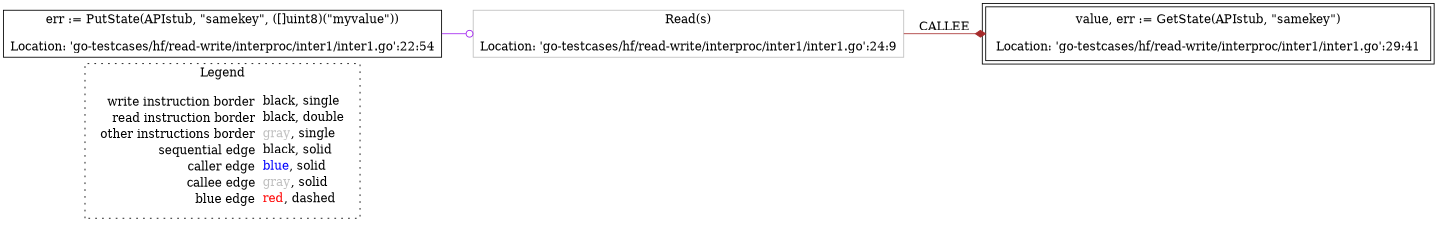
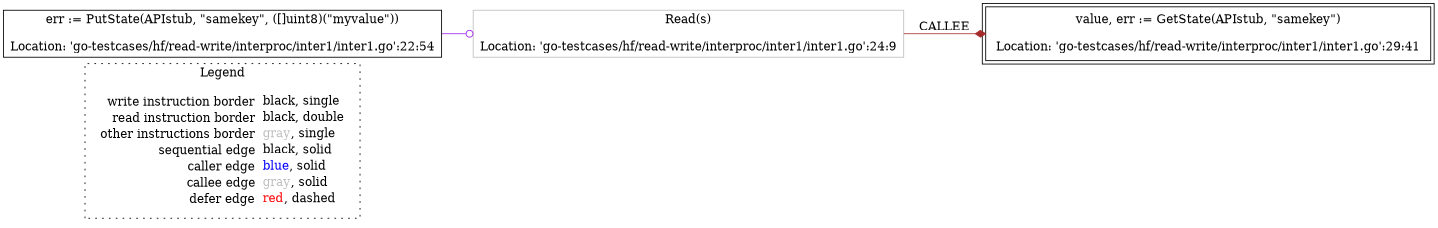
node "write instruction border": text "blue edge" -> "defer edge"
